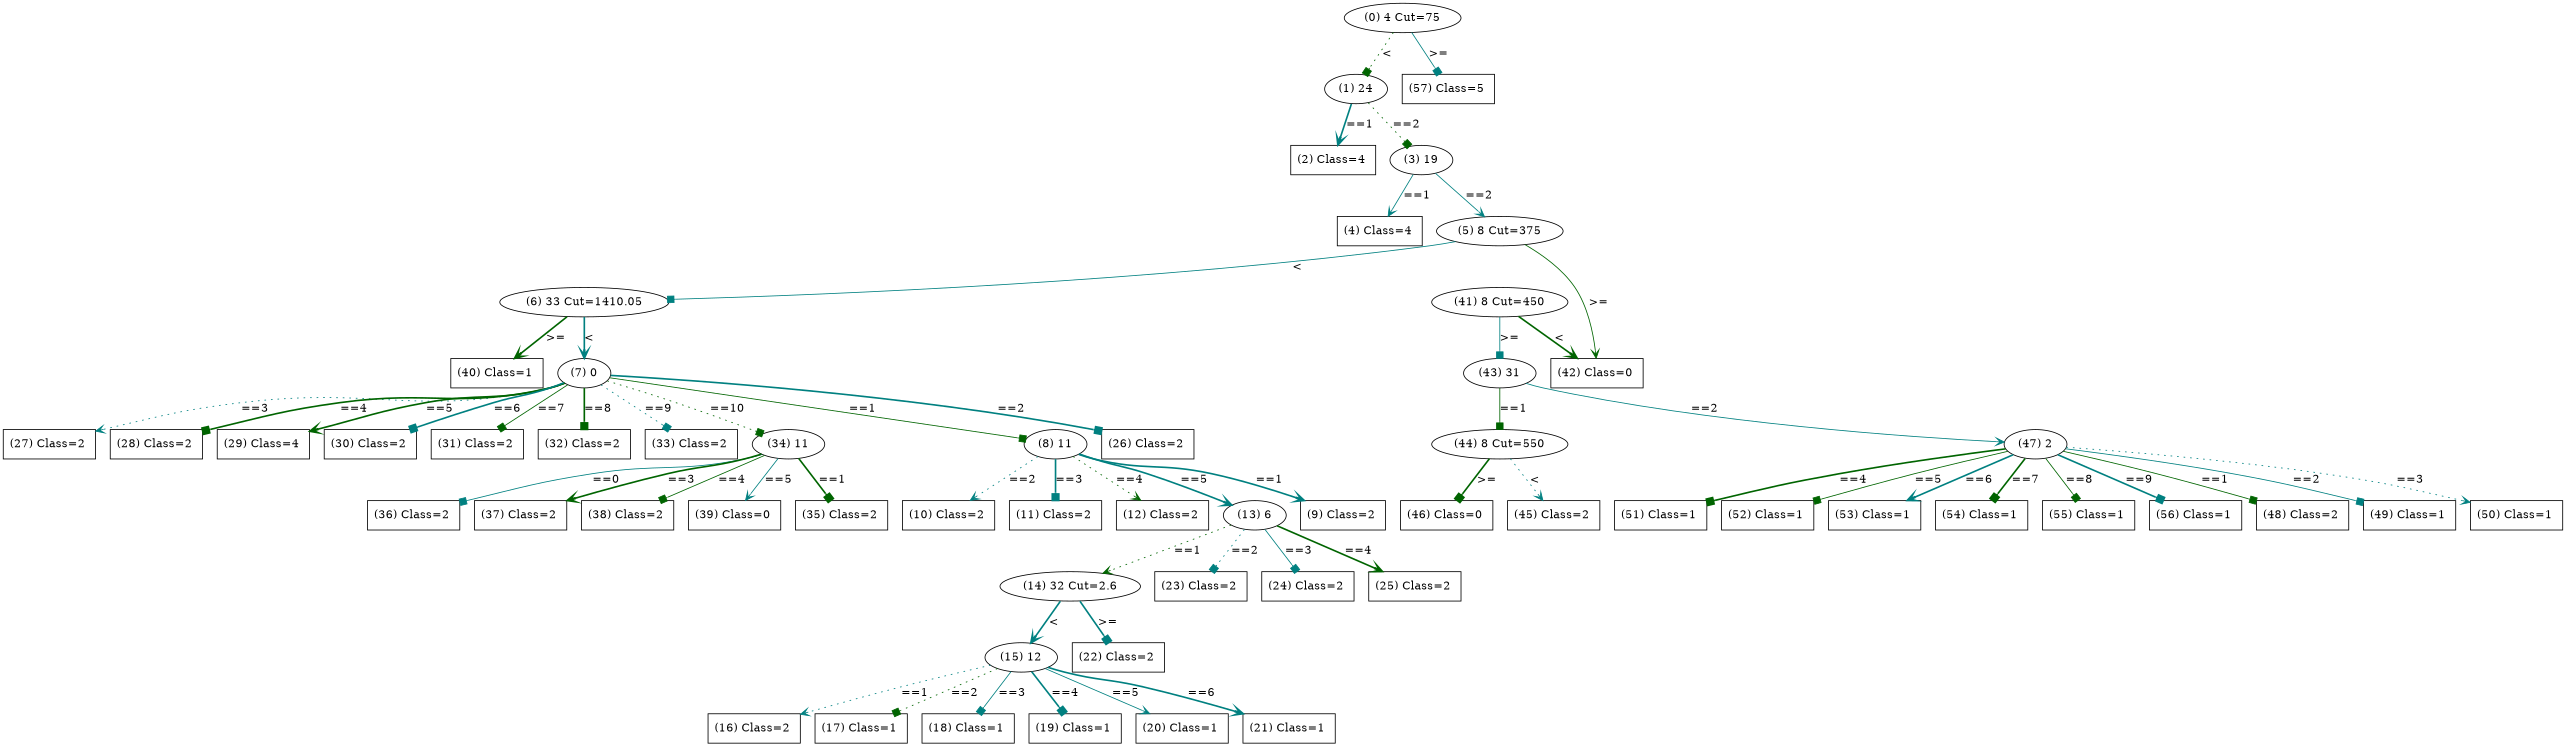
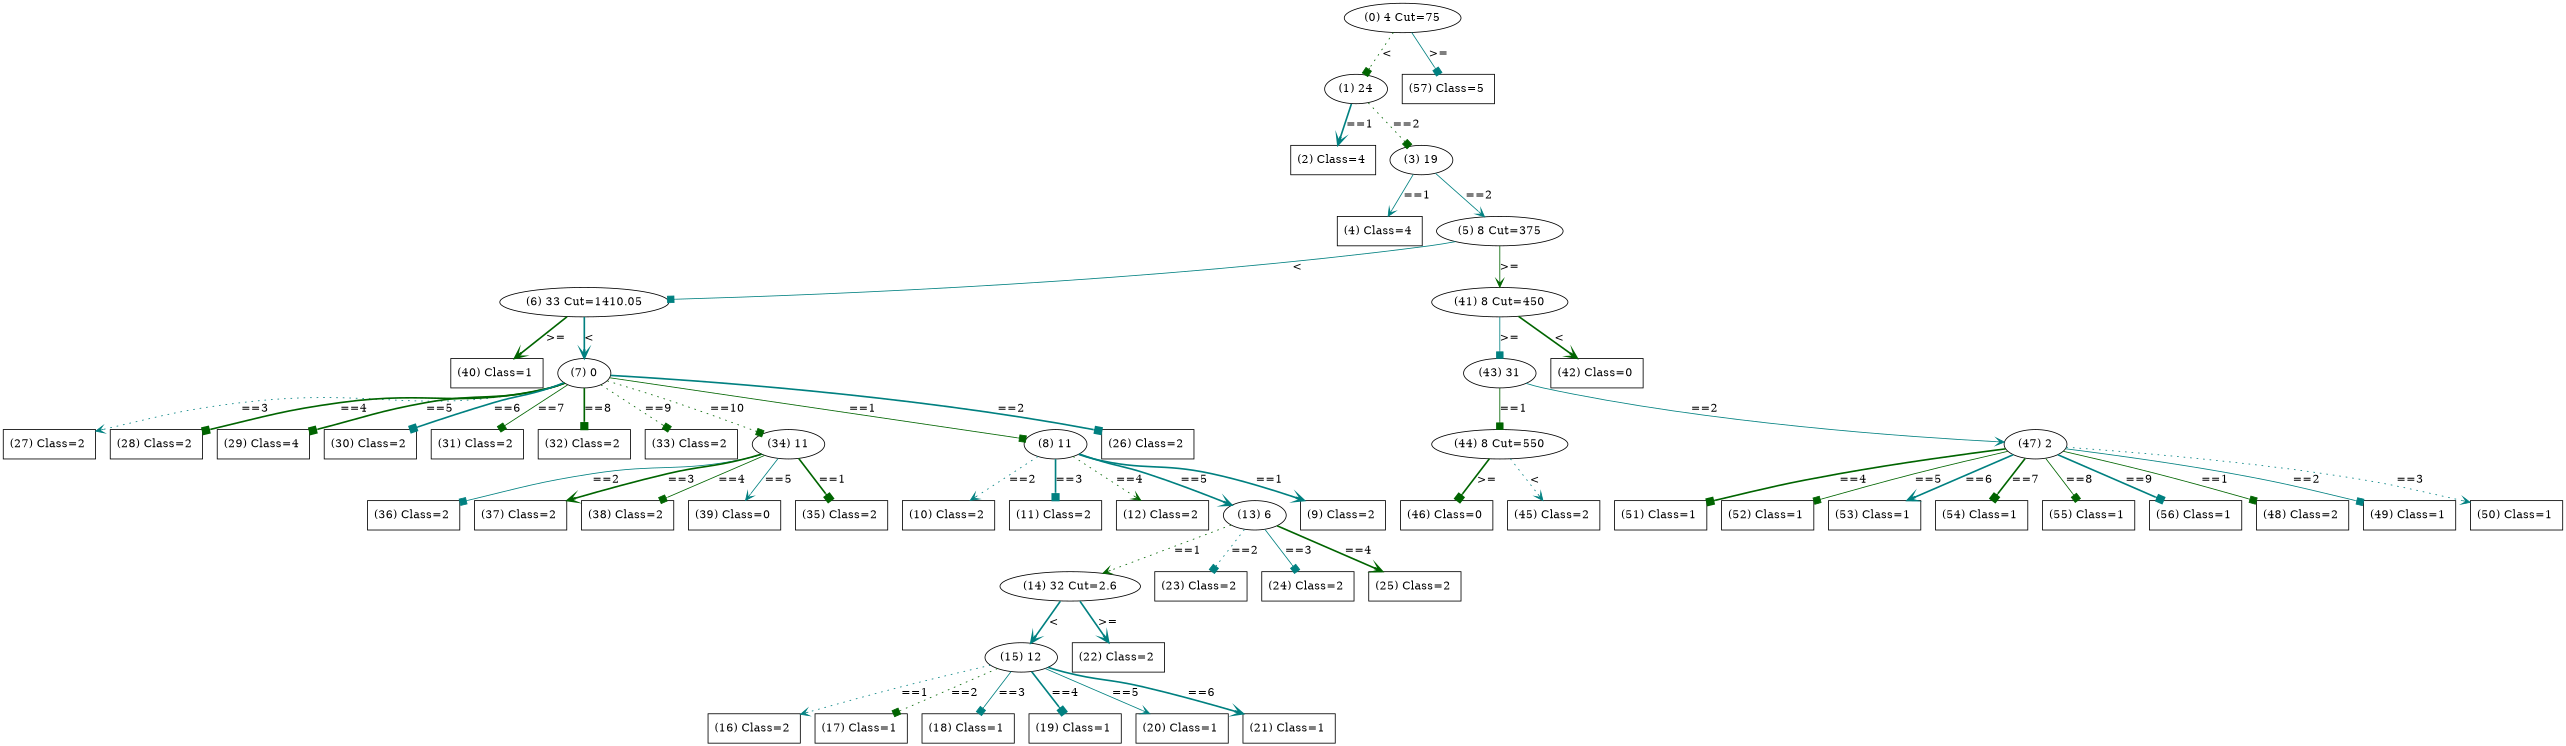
edge "(5) 8 Cut=375" -> "(42) Class=0": now "(5) 8 Cut=375" -> "(41) 8 Cut=450"
edge "(7) 0" -> "(33) Class=2": color teal -> darkgreen
edge "(7) 0" -> "(29) Class=4": arrowhead vee -> box
edge "(34) 11" -> "(36) Class=2": label "==0" -> "==2"
edge "(14) 32 Cut=2.6" -> "(22) Class=2": arrowhead box -> vee
